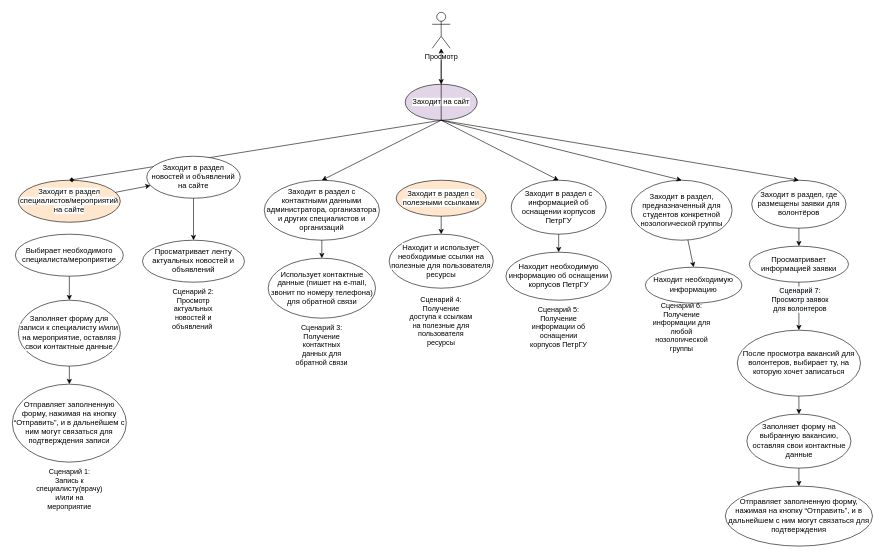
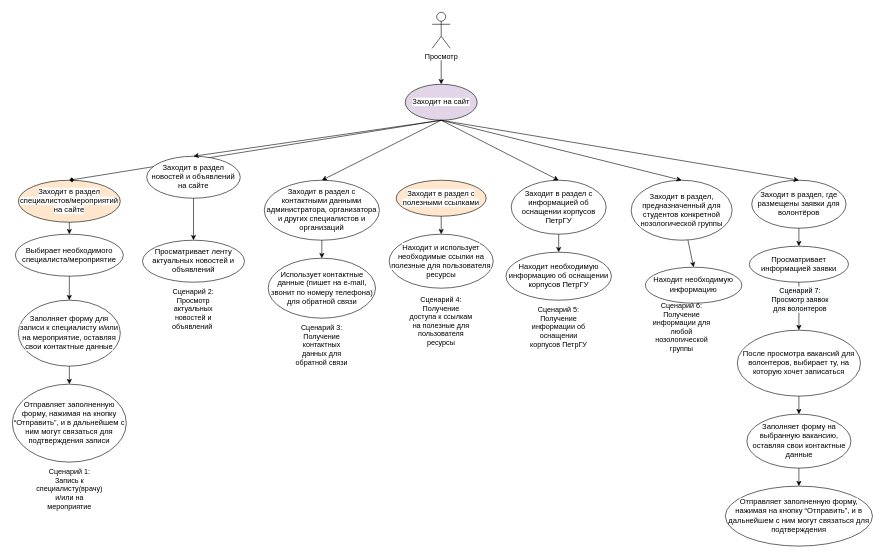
edge "Заходит на сайт" -> "Просмотр": now "Заходит на сайт" -> "Заходит в раздел новостей и объявлений на сайте"
edge "Заходит в раздел специалистов/мероприятий на сайте" -> "Заходит в раздел новостей и объявлений на сайте": now "Заходит в раздел специалистов/мероприятий на сайте" -> "Выбирает необходимого специалиста/мероприятие"
